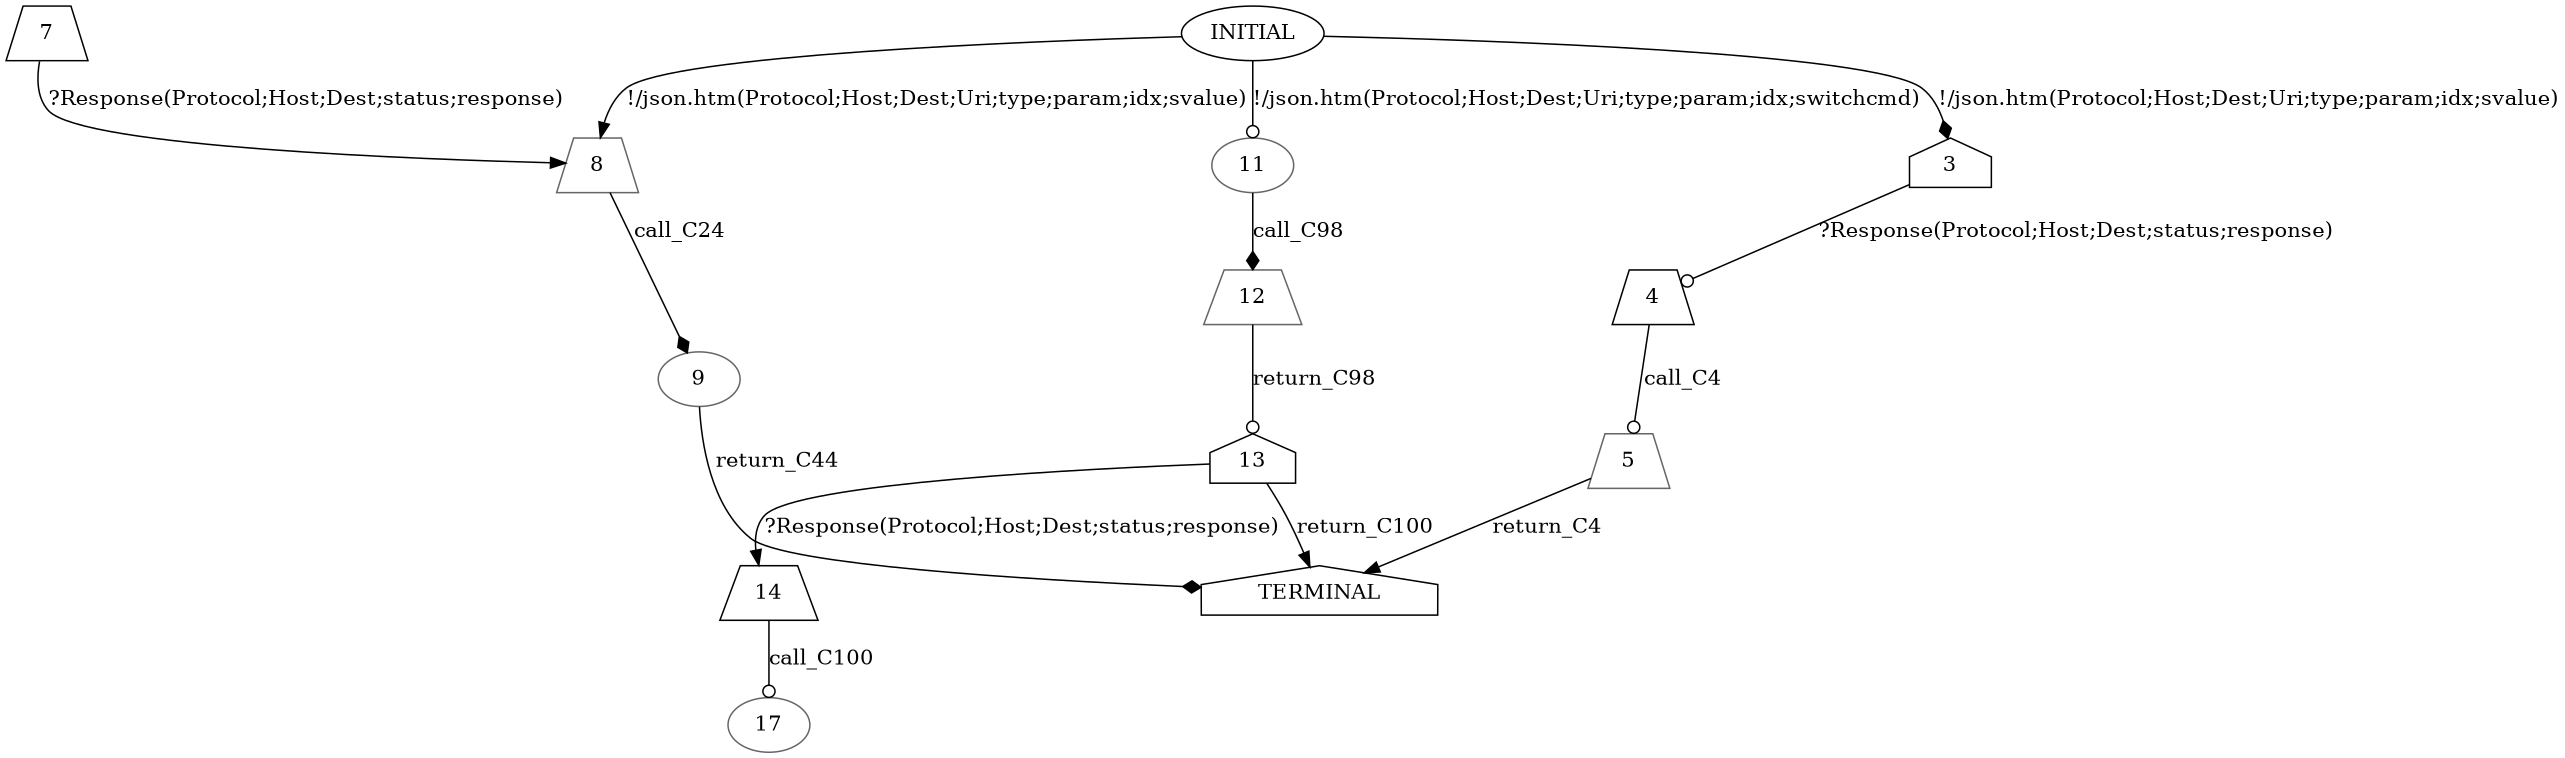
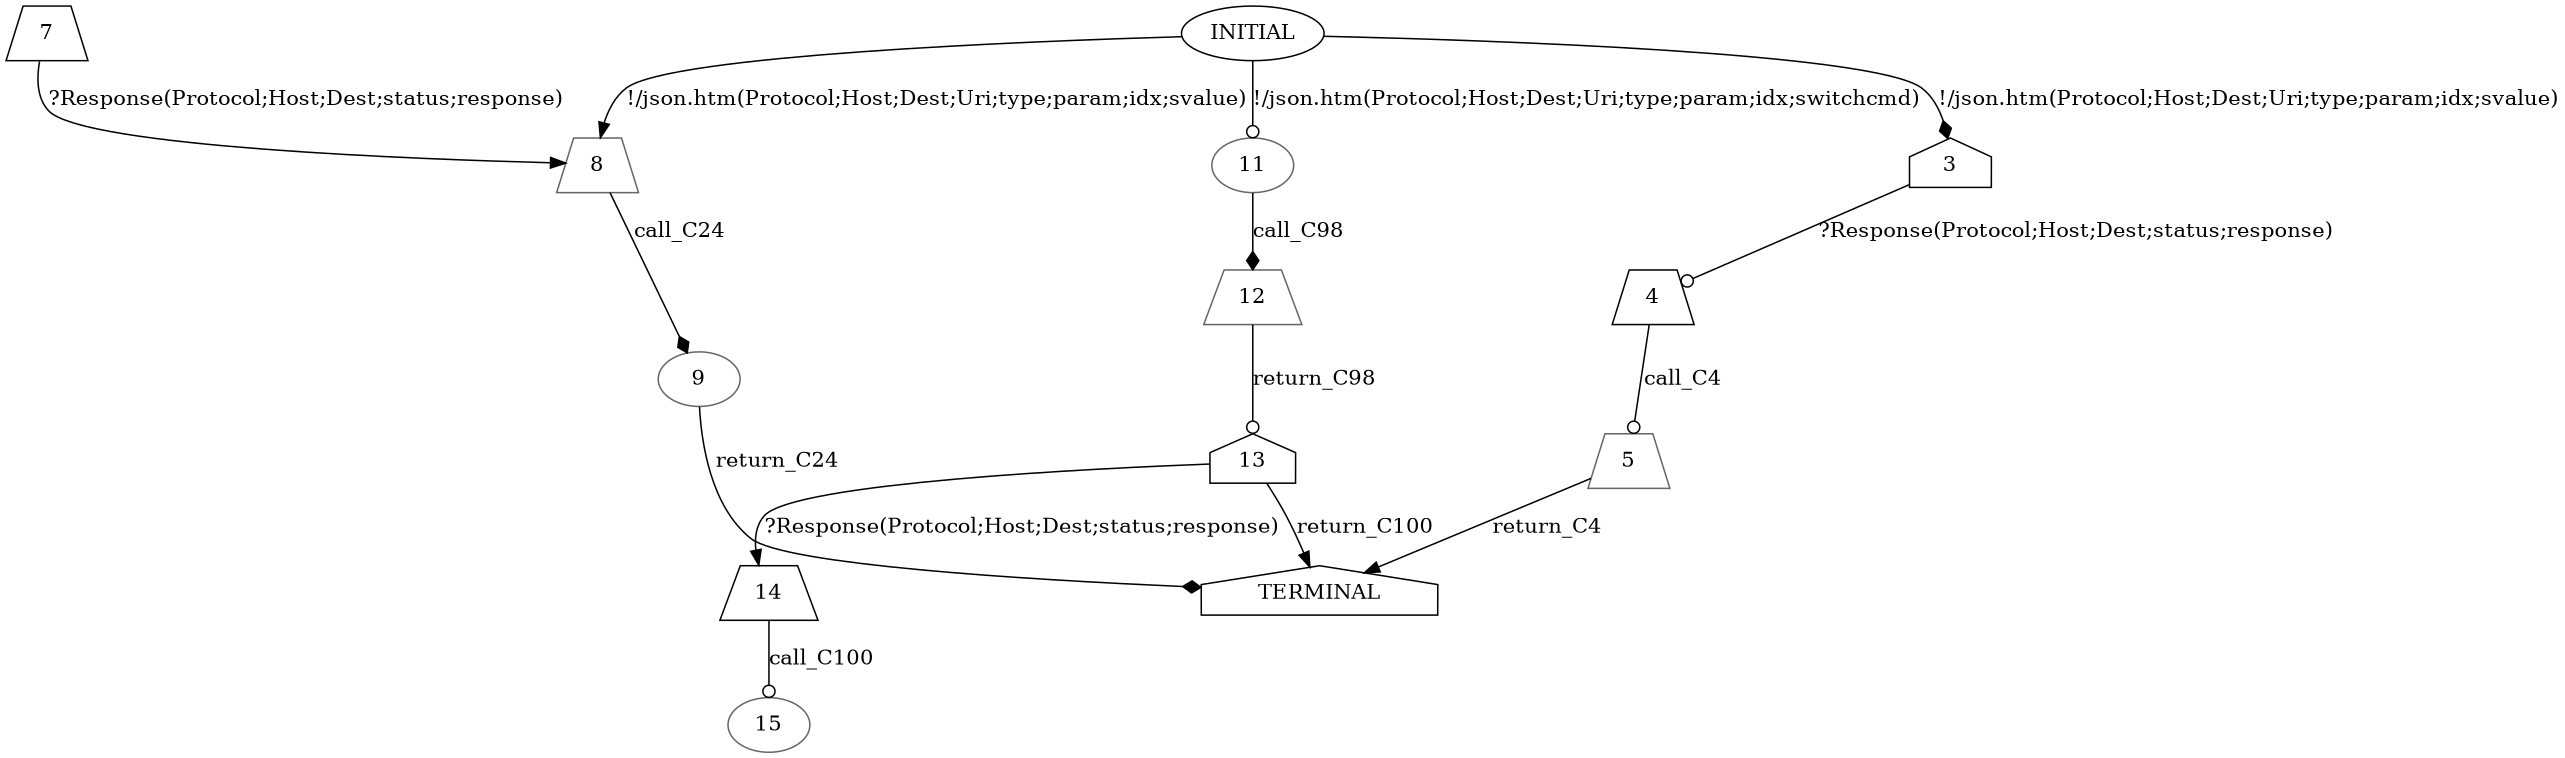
edge "9" -> "TERMINAL": label "return_C44" -> "return_C24"
node "17": label "17" -> "15"
